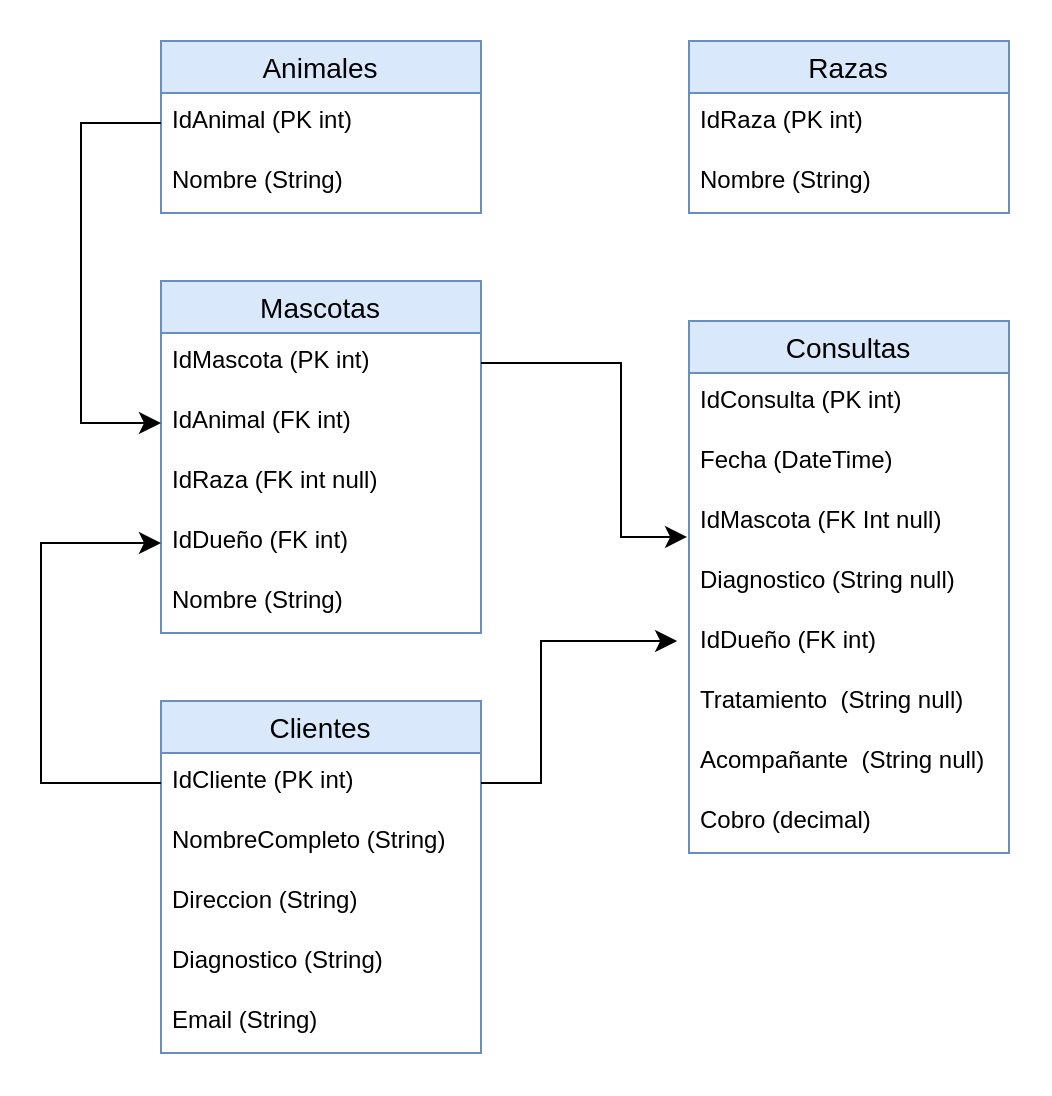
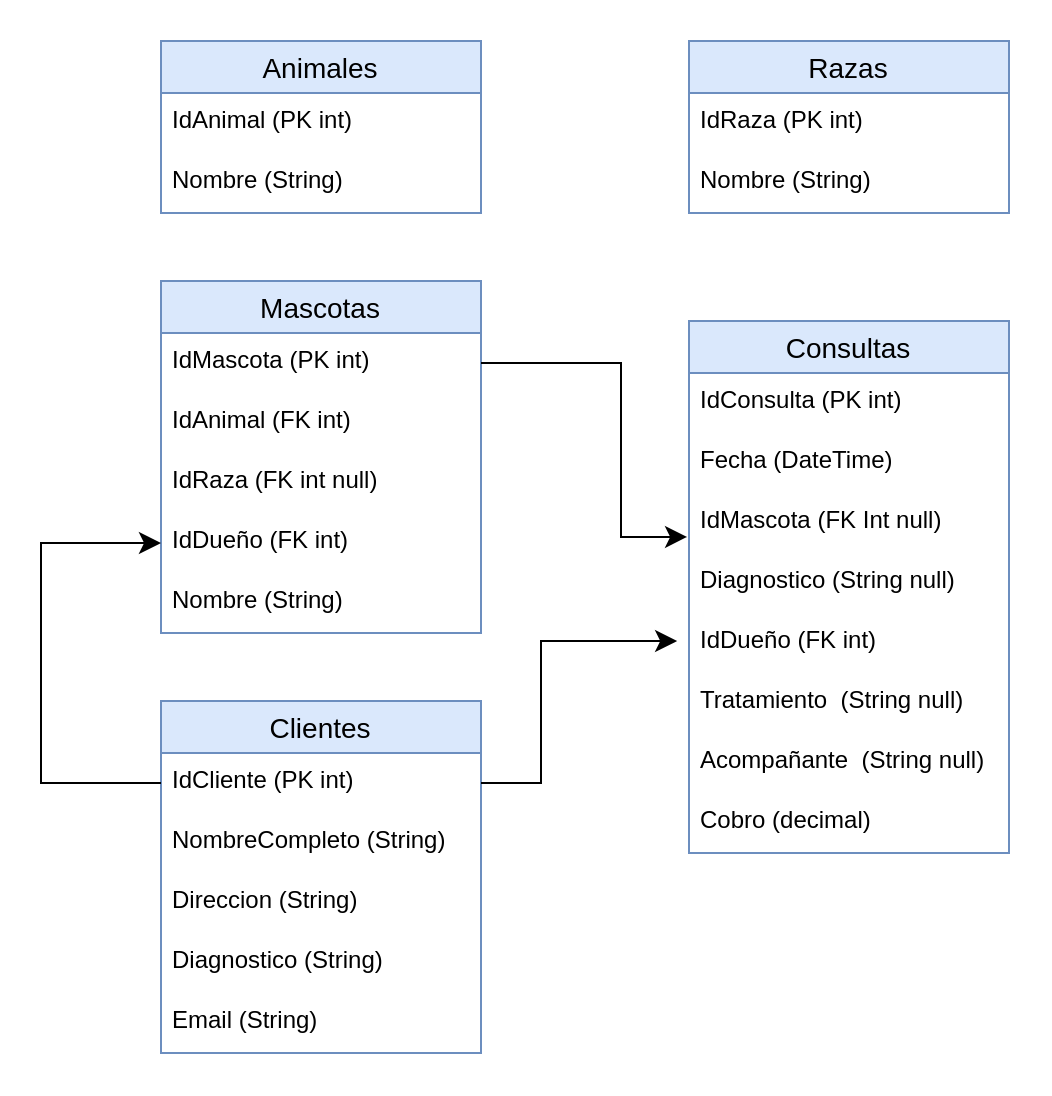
edge "IdAnimal (PK int)" -> "IdAnimal (FK int)": removed
